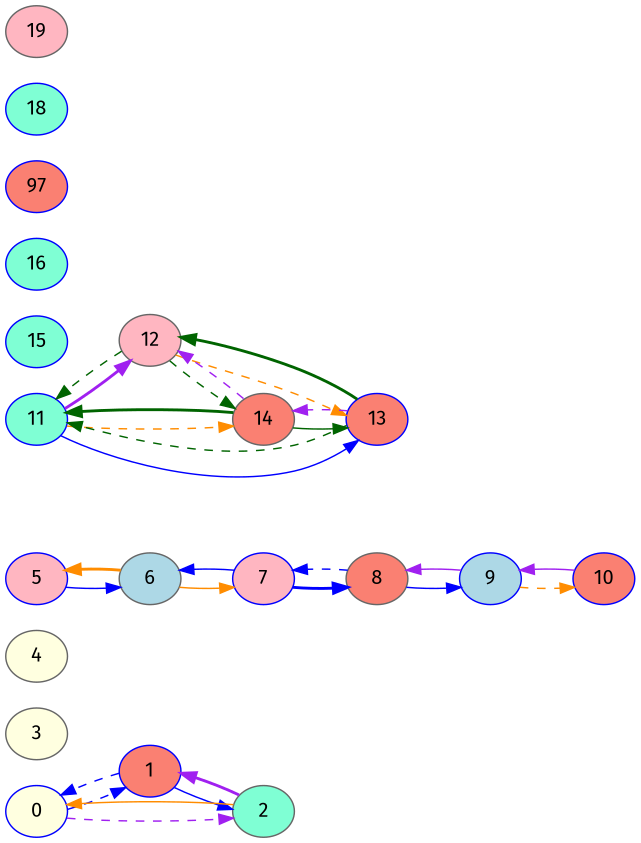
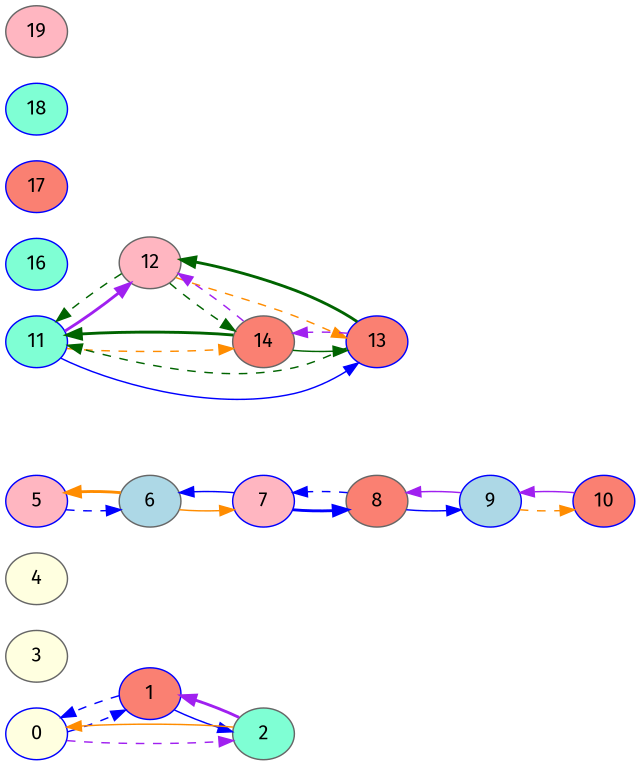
node "97": label "97" -> "17"
node "15": removed
edge "5" -> "6": style solid -> dashed
